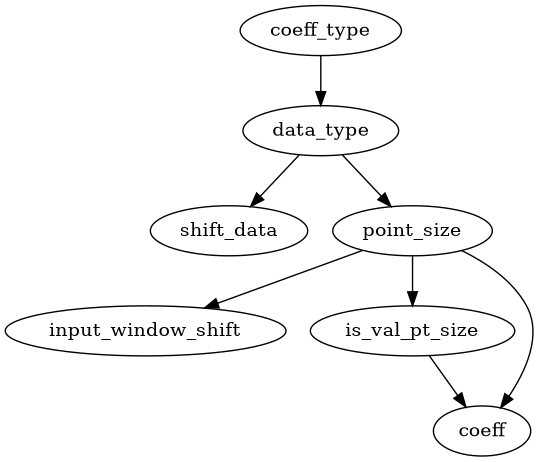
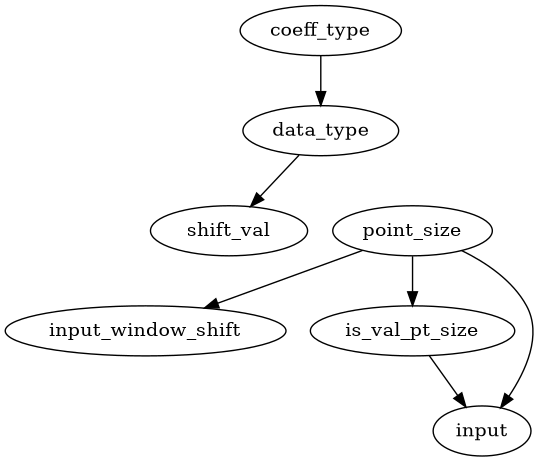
edge "data_type" -> "point_size": removed
node "shift_data": label "shift_data" -> "shift_val"
node "coeff": label "coeff" -> "input"
